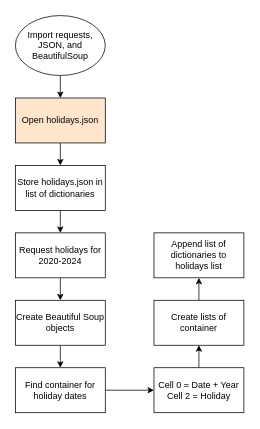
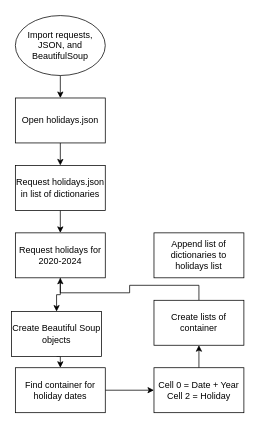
node "Open holidays.json": fillcolor #ffe6cc -> #ffffff
node "Store holidays.json in list of dictionaries": label "Store holidays.json in list of dictionaries" -> "Request holidays.json in list of dictionaries"
edge "Create lists of container" -> "Append list of dictionaries to holidays list": now "Create lists of container" -> "Request holidays for 2020-2024"
node "Create Beautiful Soup objects": moved (60, 323) -> (57, 334)
